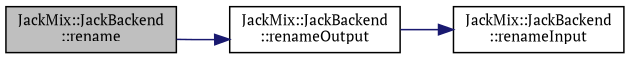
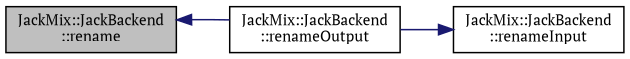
edge "JackMix::JackBackend ::rename" -> "JackMix::JackBackend ::renameOutput": reversed
